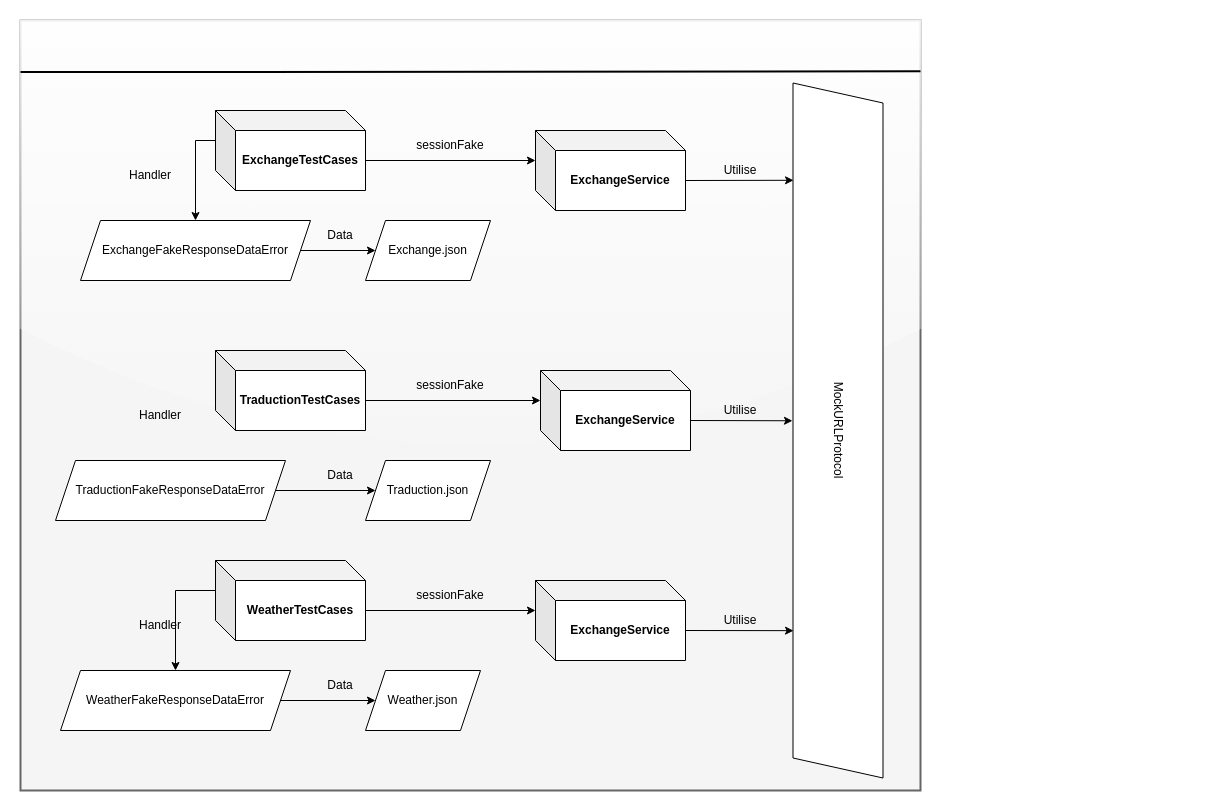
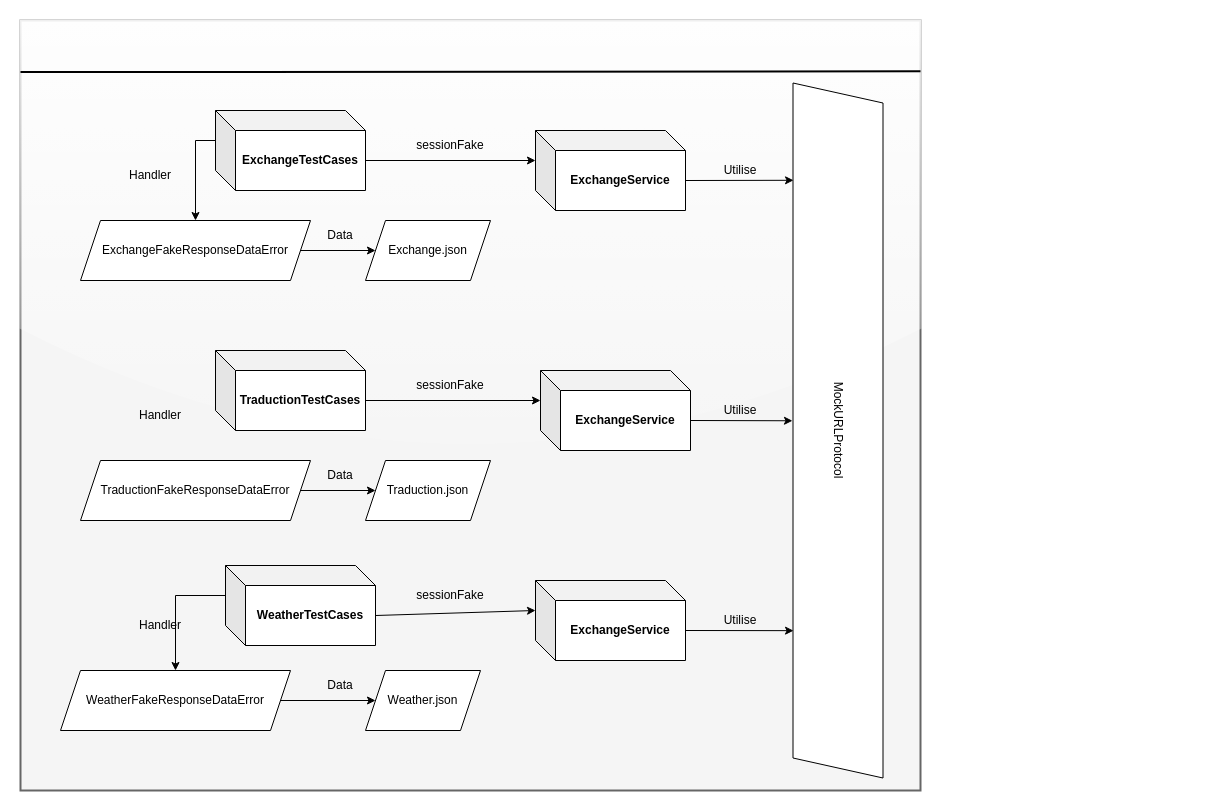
node "TraductionFakeResponseDataError": moved (171, 491) -> (196, 491)
node "WeatherTestCases": moved (291, 601) -> (301, 606)
